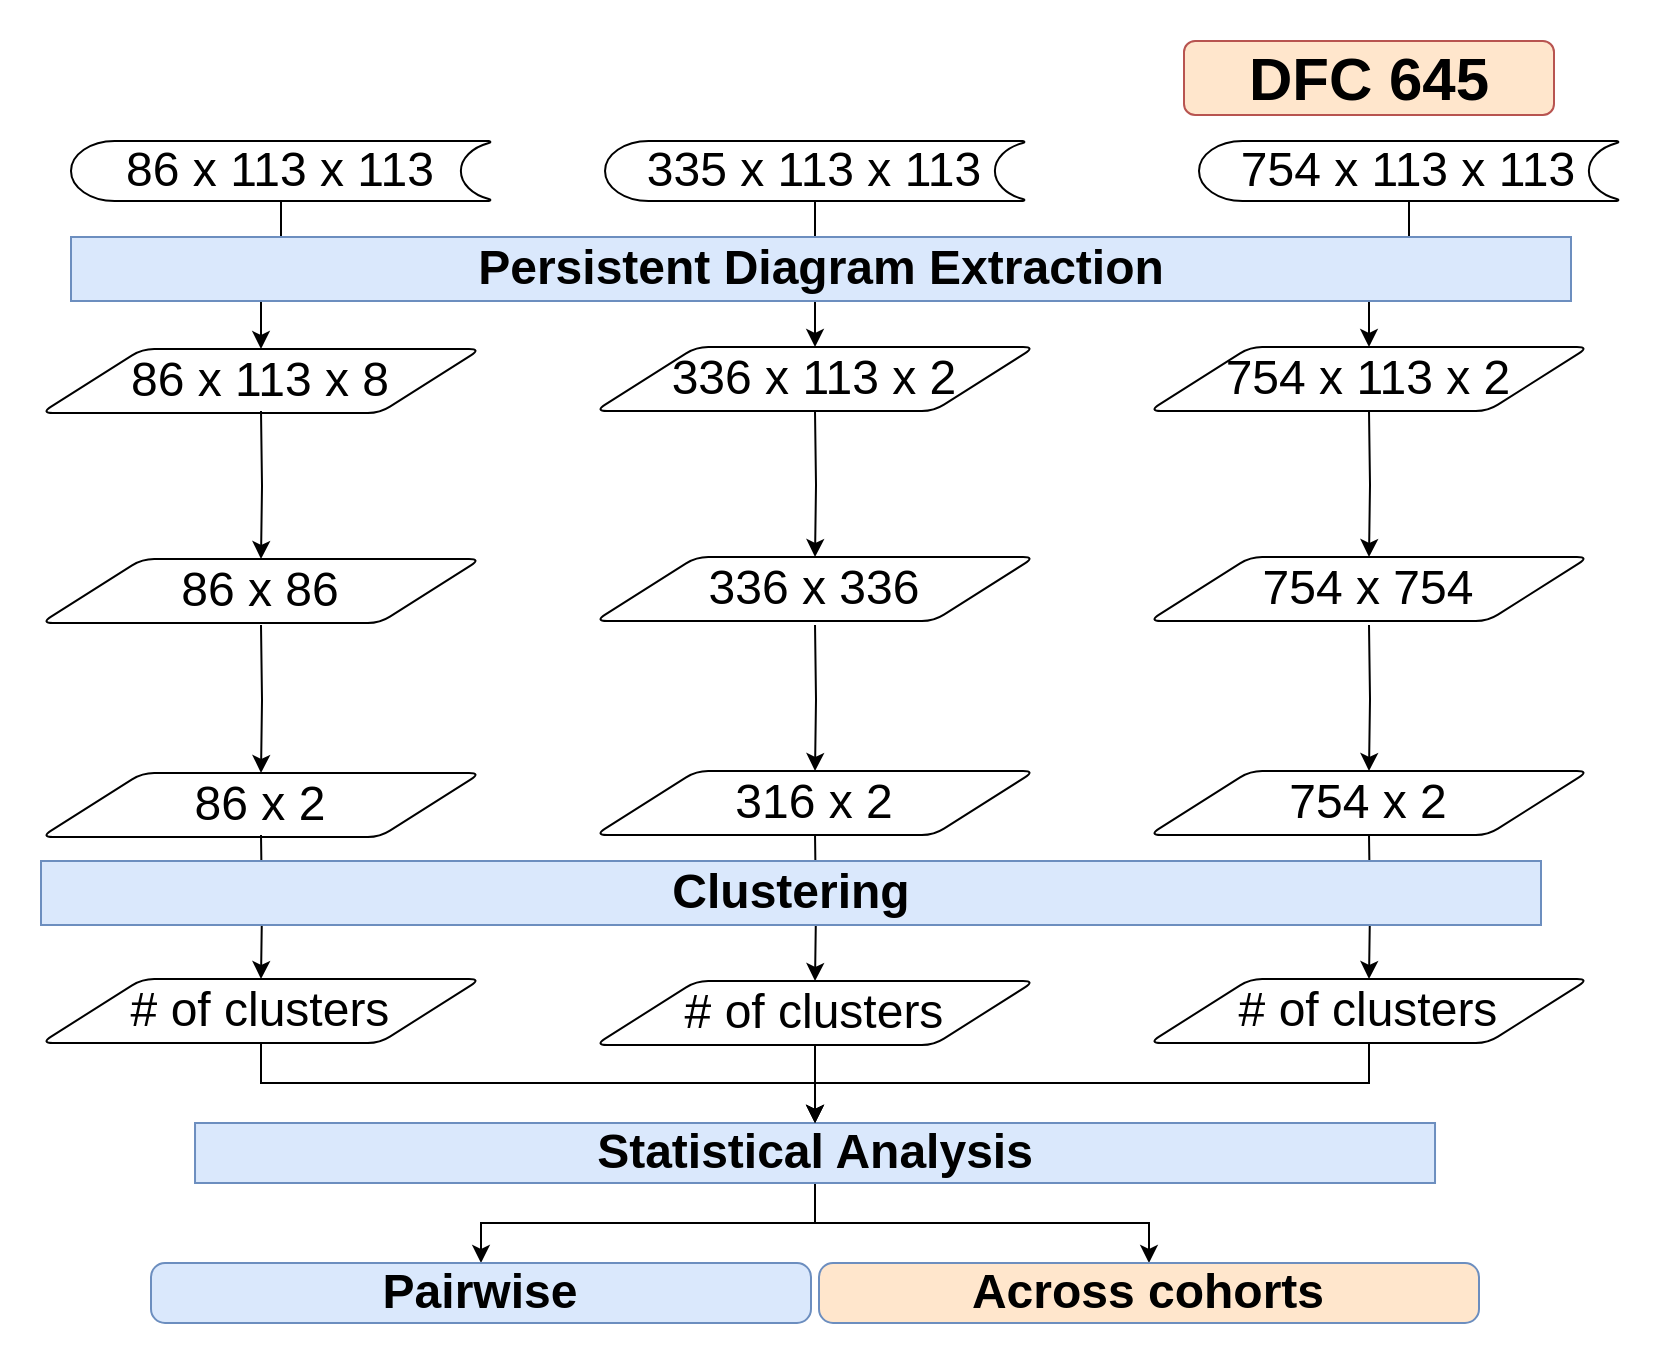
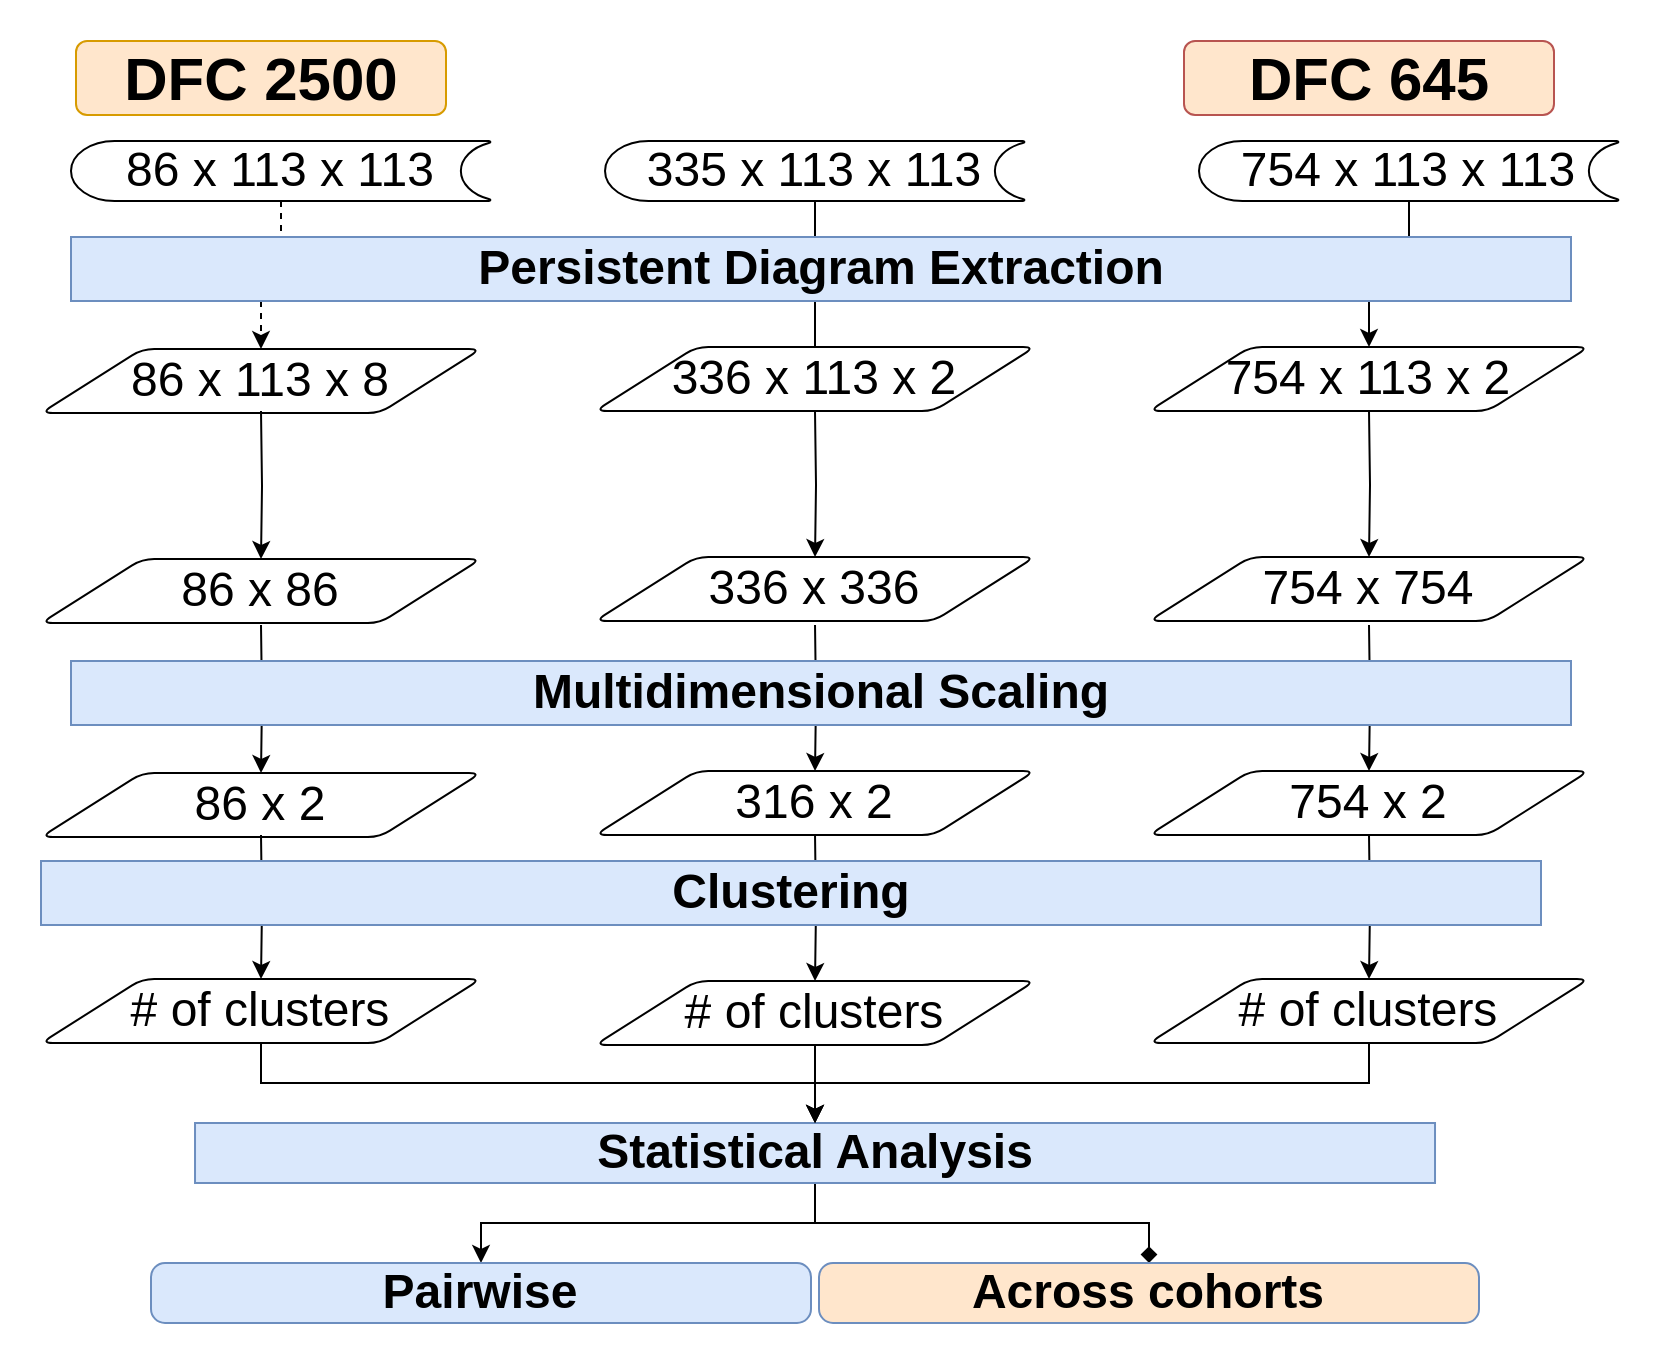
node "DFC 2500": added
edge "86 x 113 x 113" -> "86 x 113 x 8": style solid -> dashed
edge "335 x 113 x 113" -> "336 x 113 x 2": arrowhead classic -> none
node "Multidimensional Scaling": added
edge "Statistical Analysis" -> "Across cohorts": arrowhead classic -> diamond
